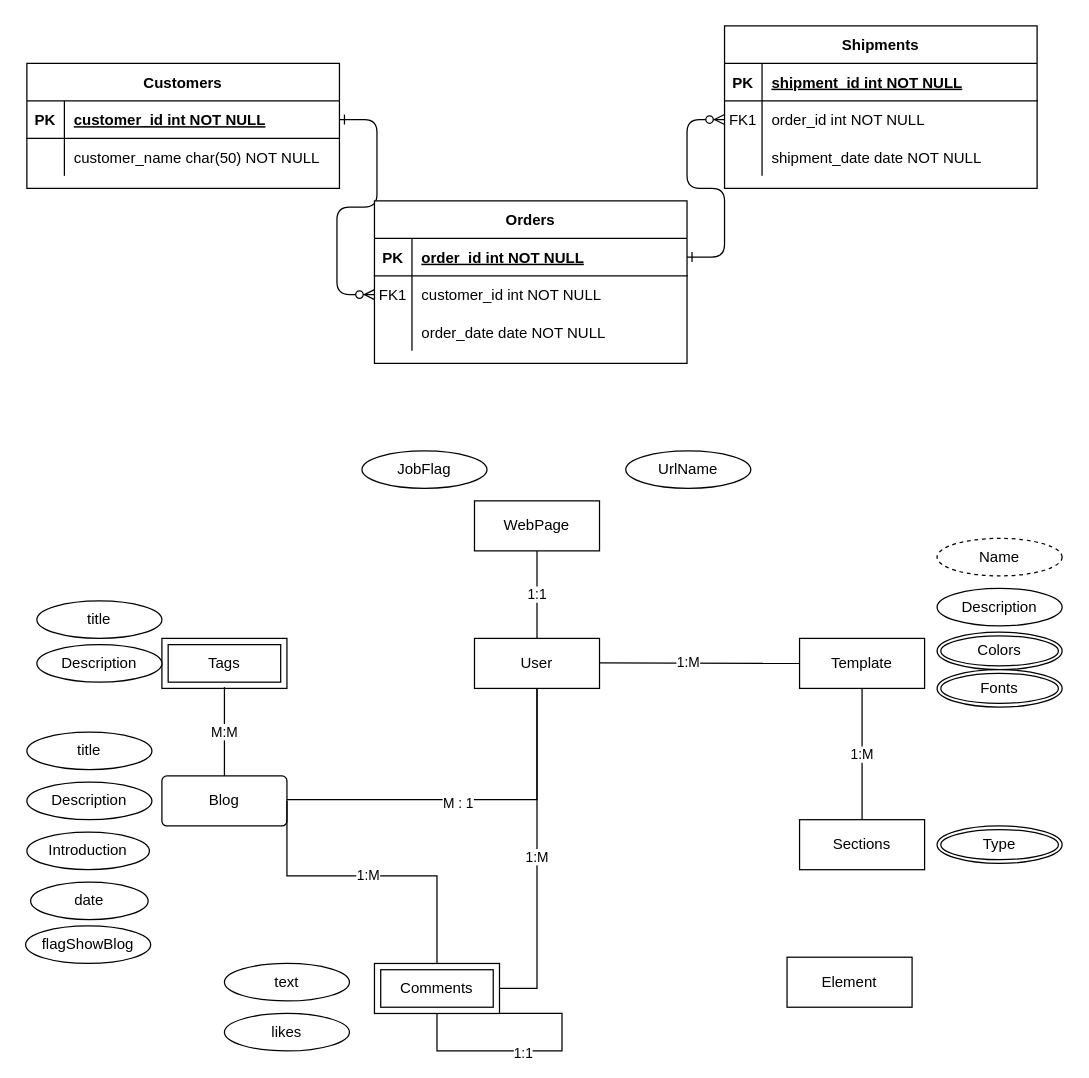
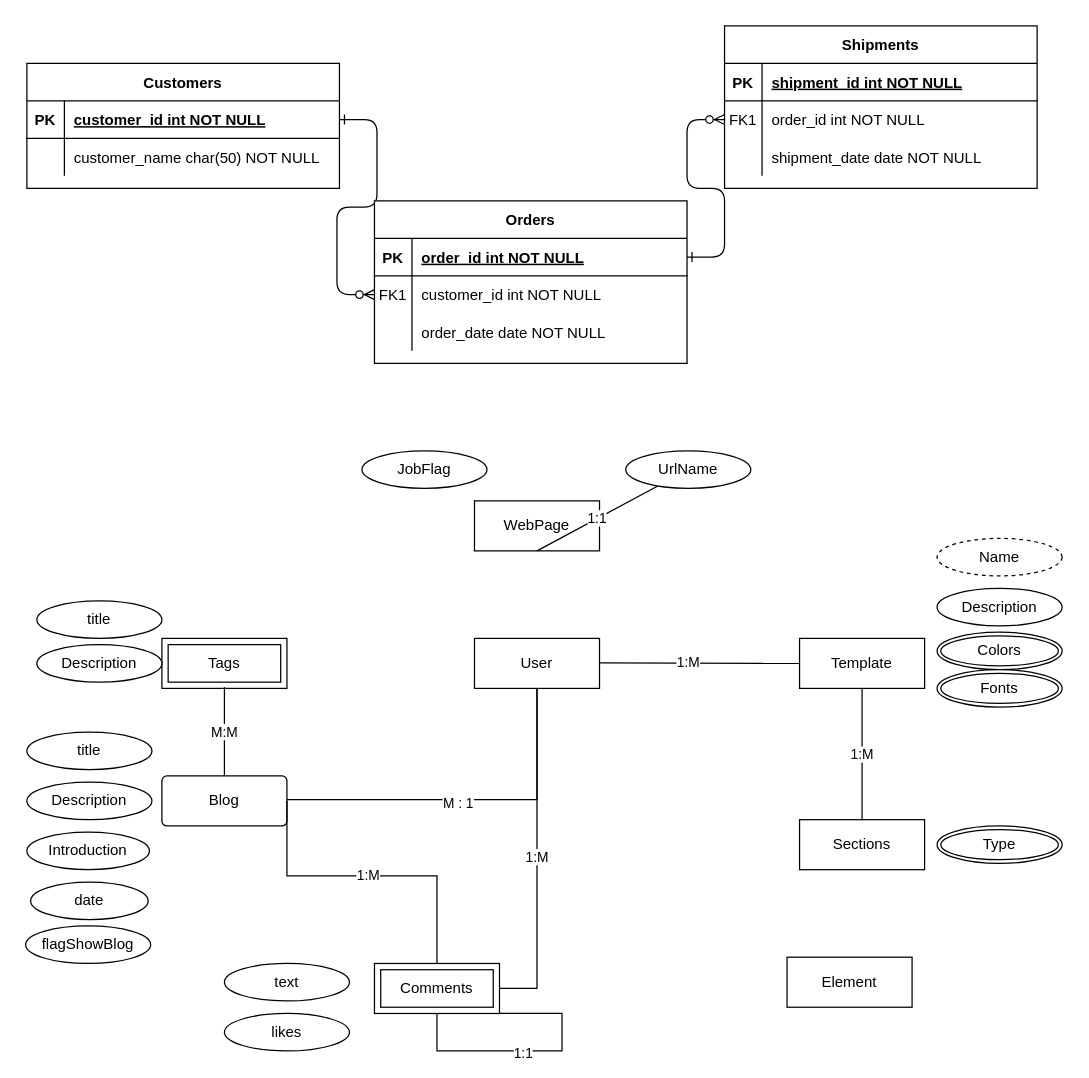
edge "WebPage" -- "User": now "WebPage" -- "UrlName"
